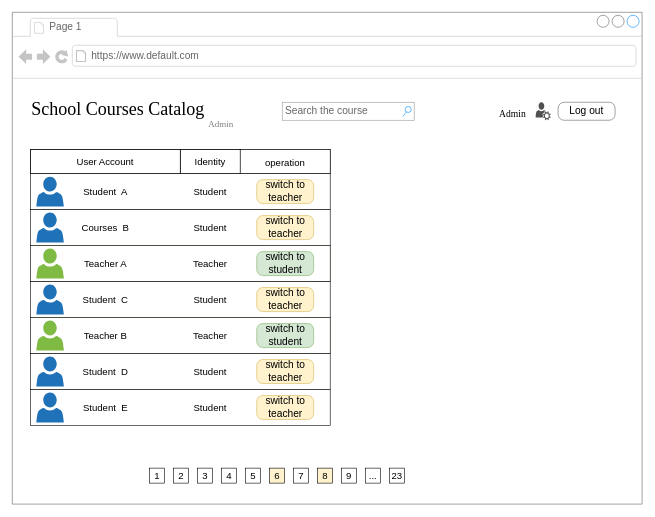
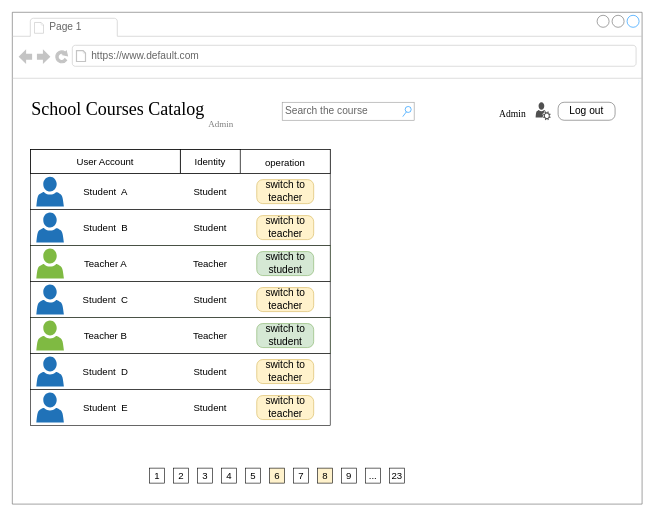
node "Courses B": label "Courses B" -> "Student B"
